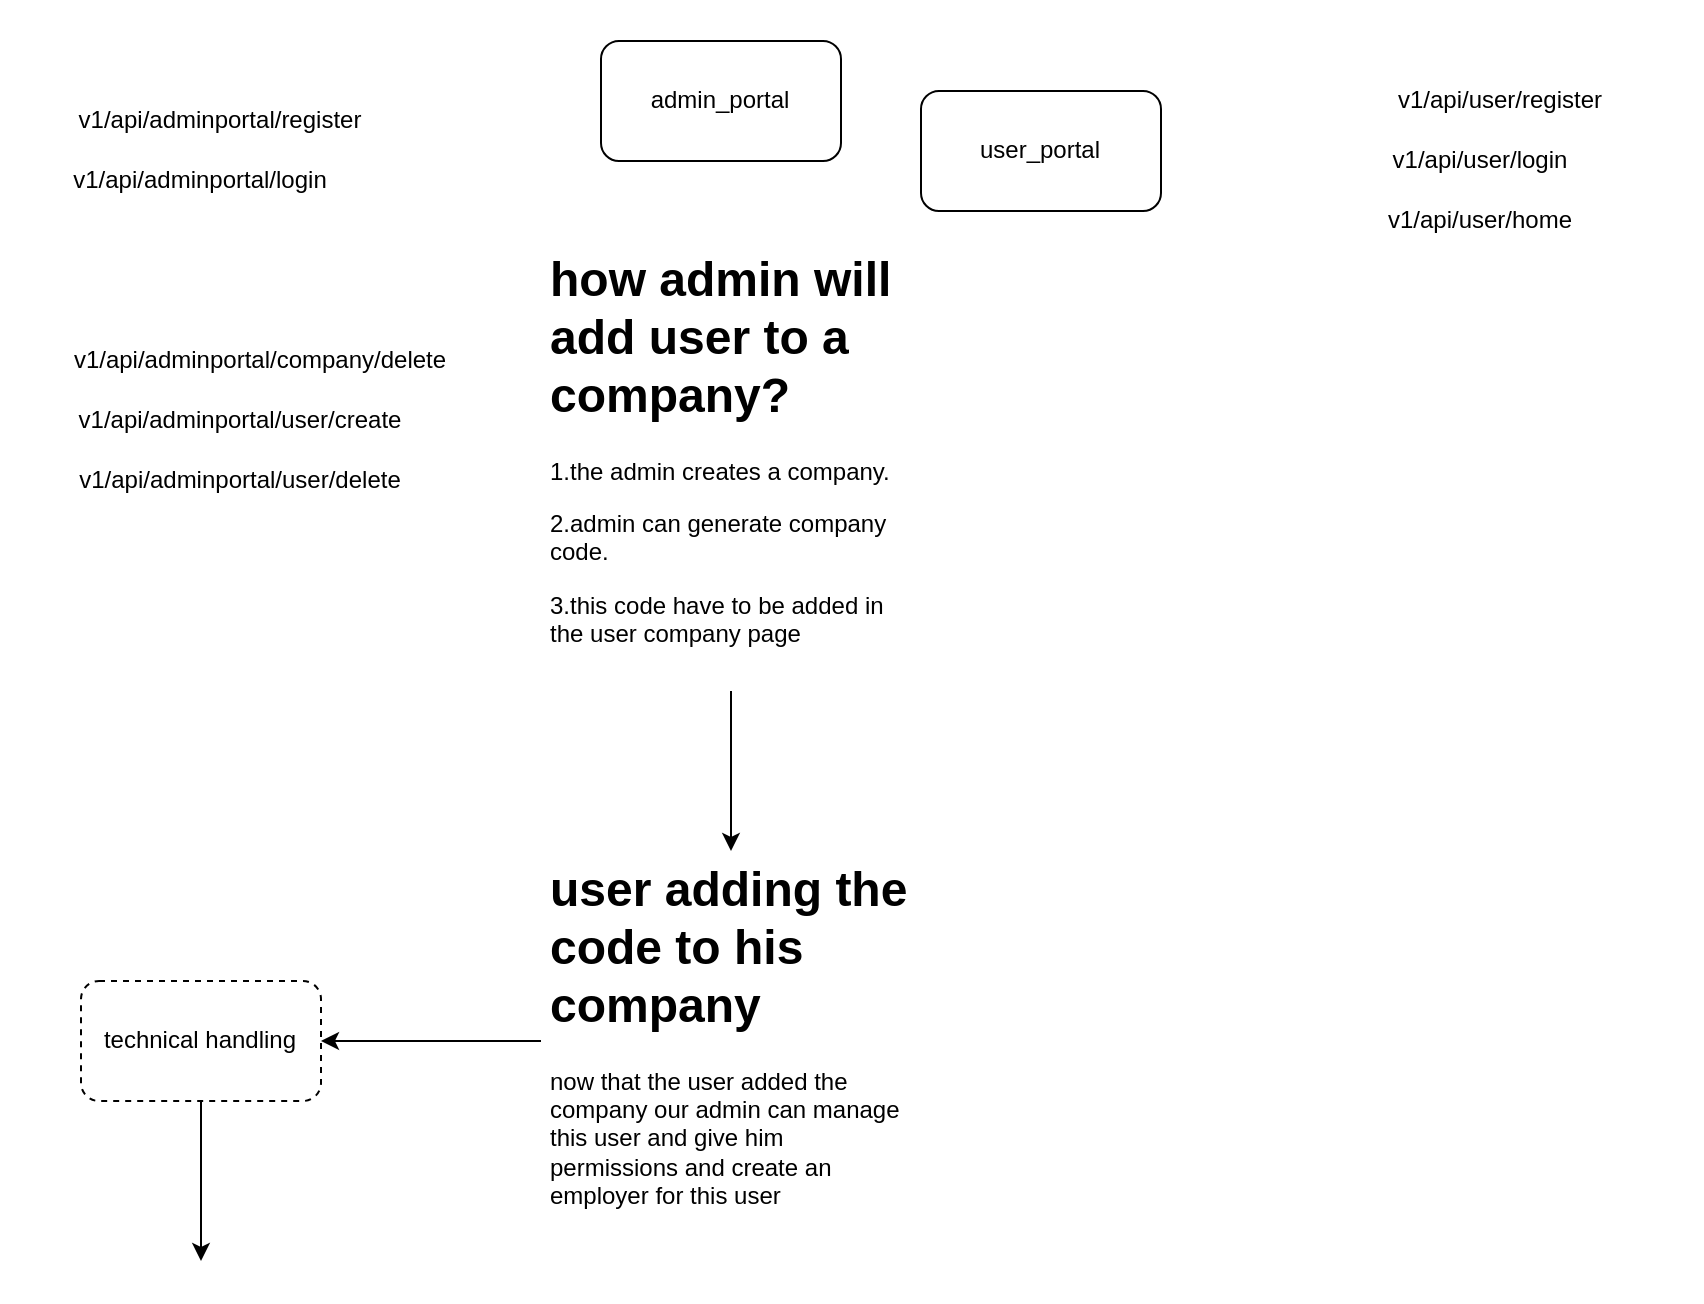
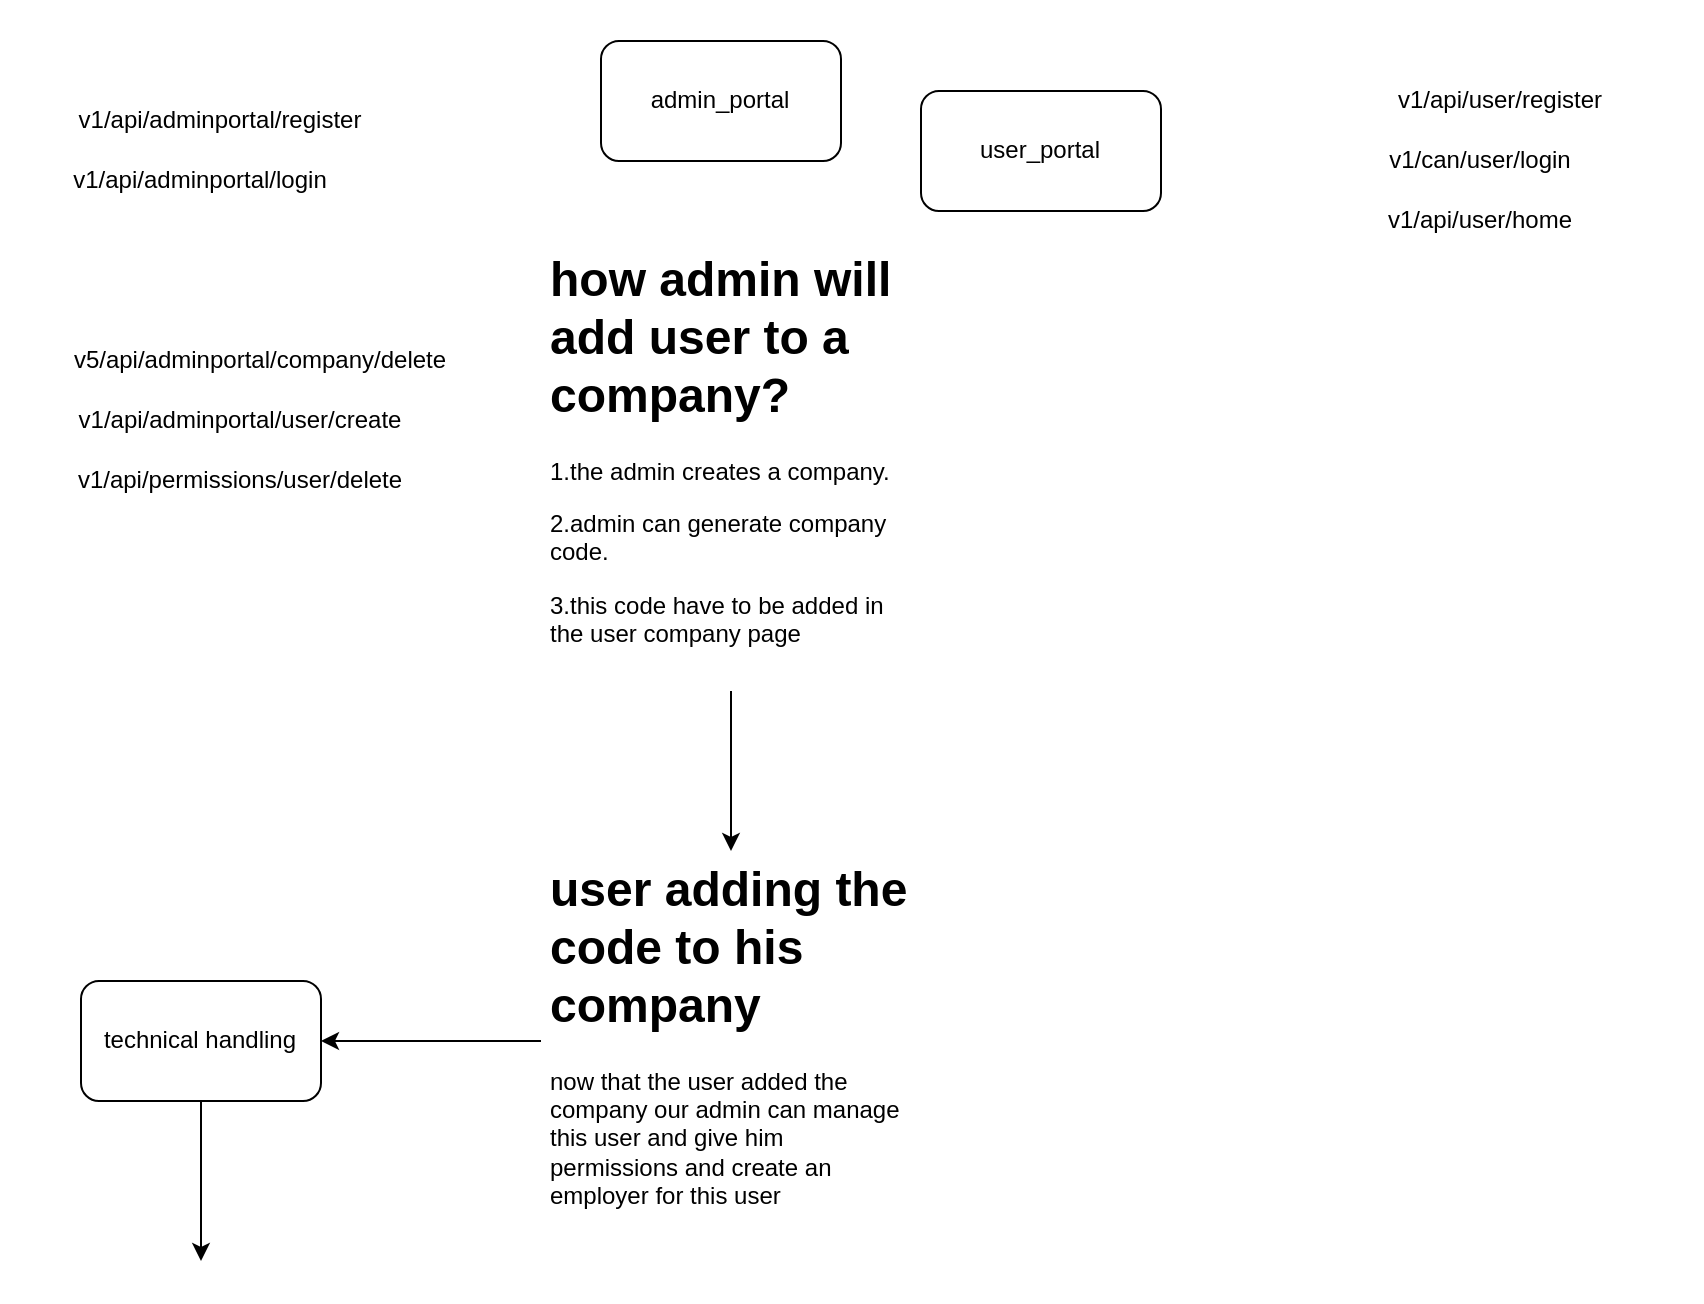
node "v1/api/user/login": label "v1/api/user/login" -> "v1/can/user/login"
node "v1/api/adminportal/company/delete": label "v1/api/adminportal/company/delete" -> "v5/api/adminportal/company/delete"
node "v1/api/adminportal/user/delete": label "v1/api/adminportal/user/delete" -> "v1/api/permissions/user/delete"
node "technical handling": style dashed -> solid
